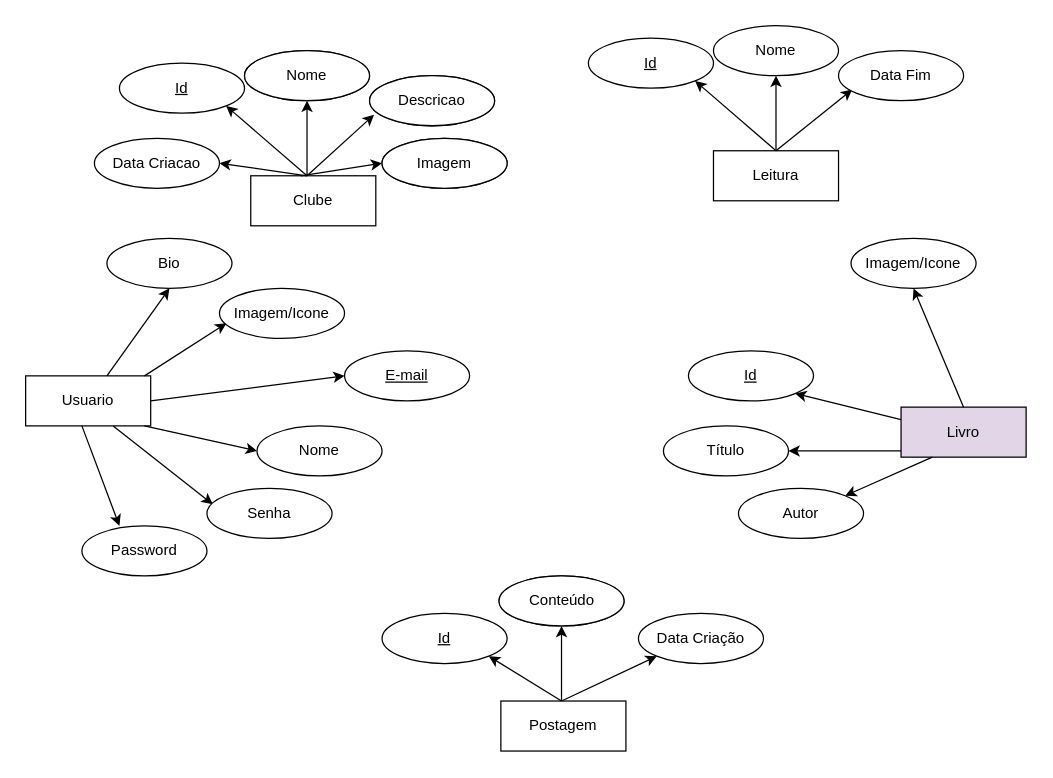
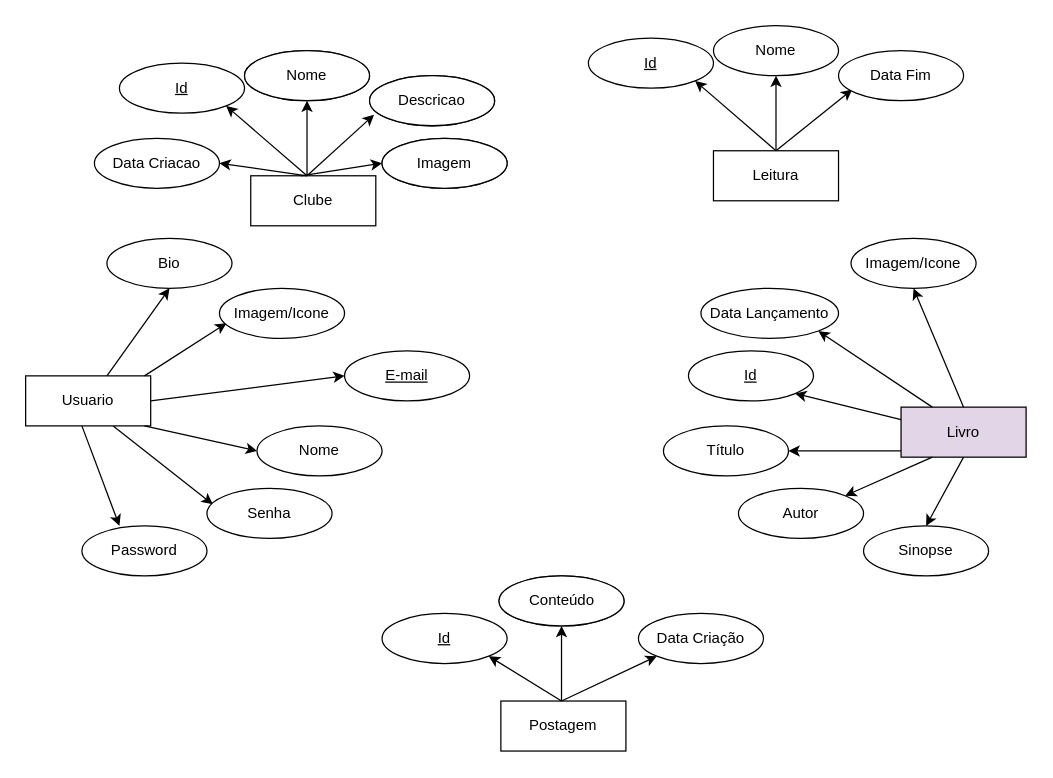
node "Data Lançamento": added
edge "Livro" -> "Data Lançamento": added
edge "Livro" -> "Sinopse": added
node "Sinopse": added
